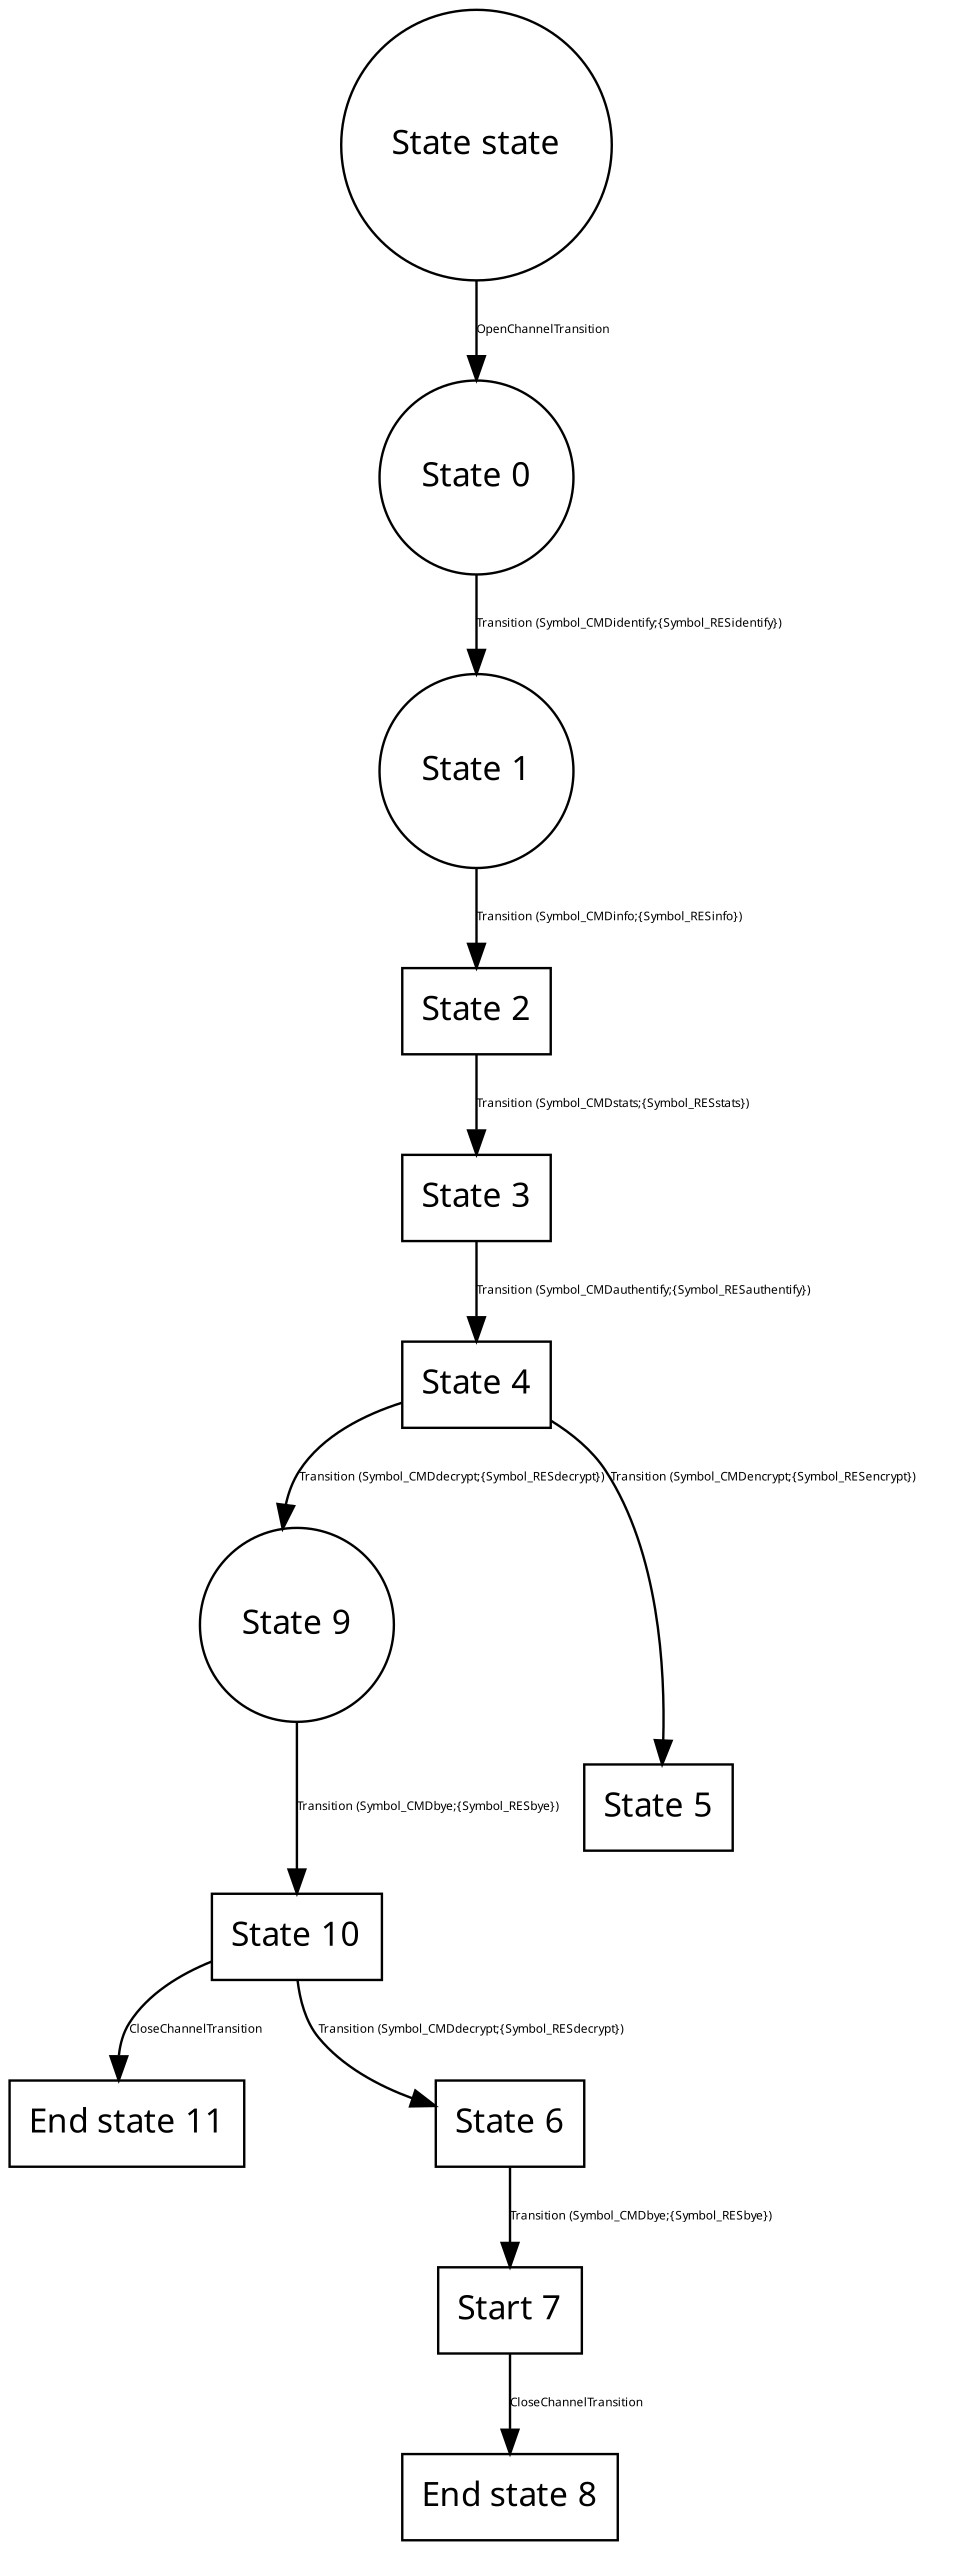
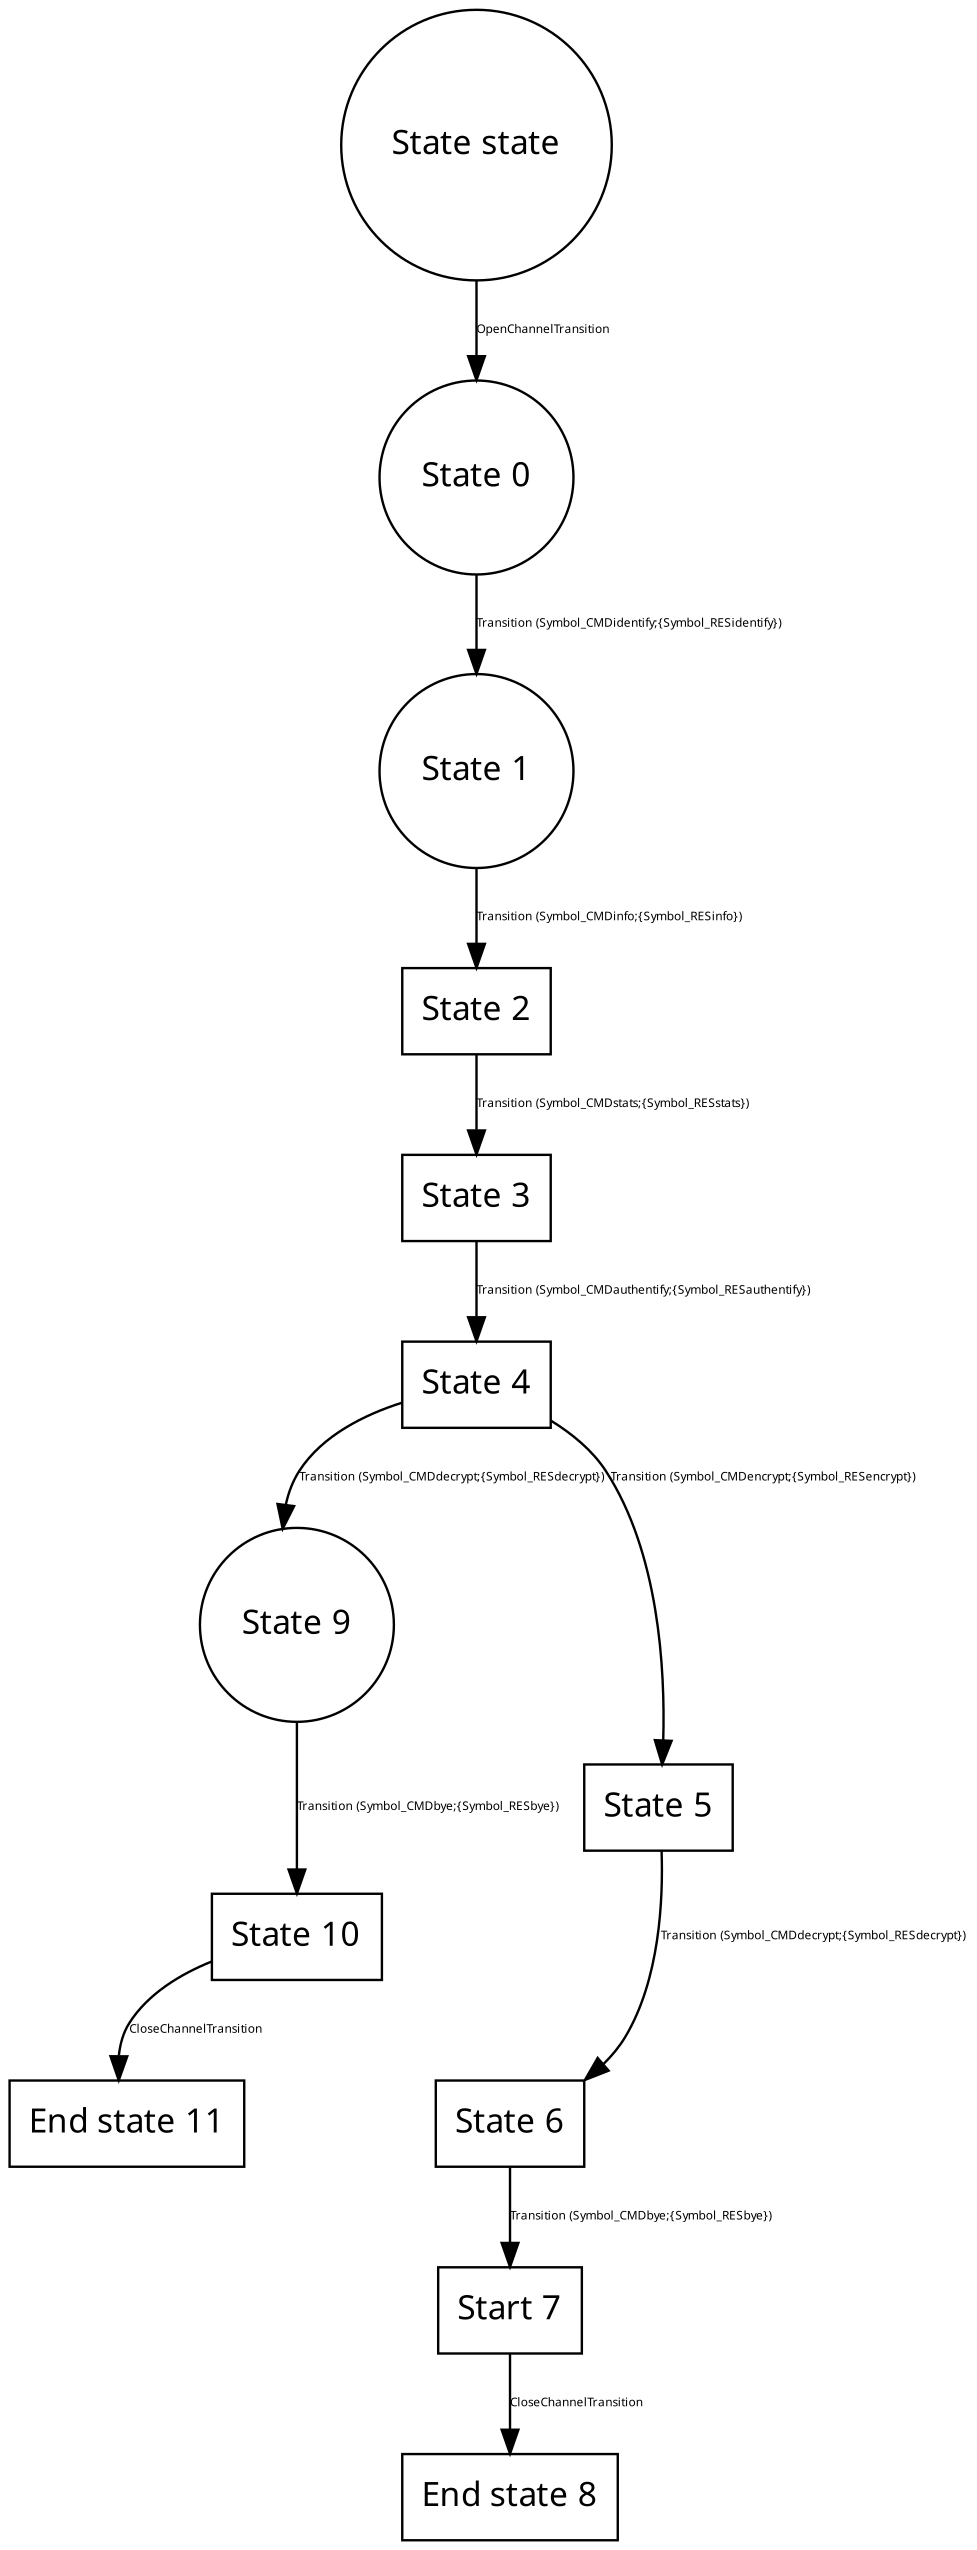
edge "State 10" -> "State 6": now "State 5" -> "State 6"
